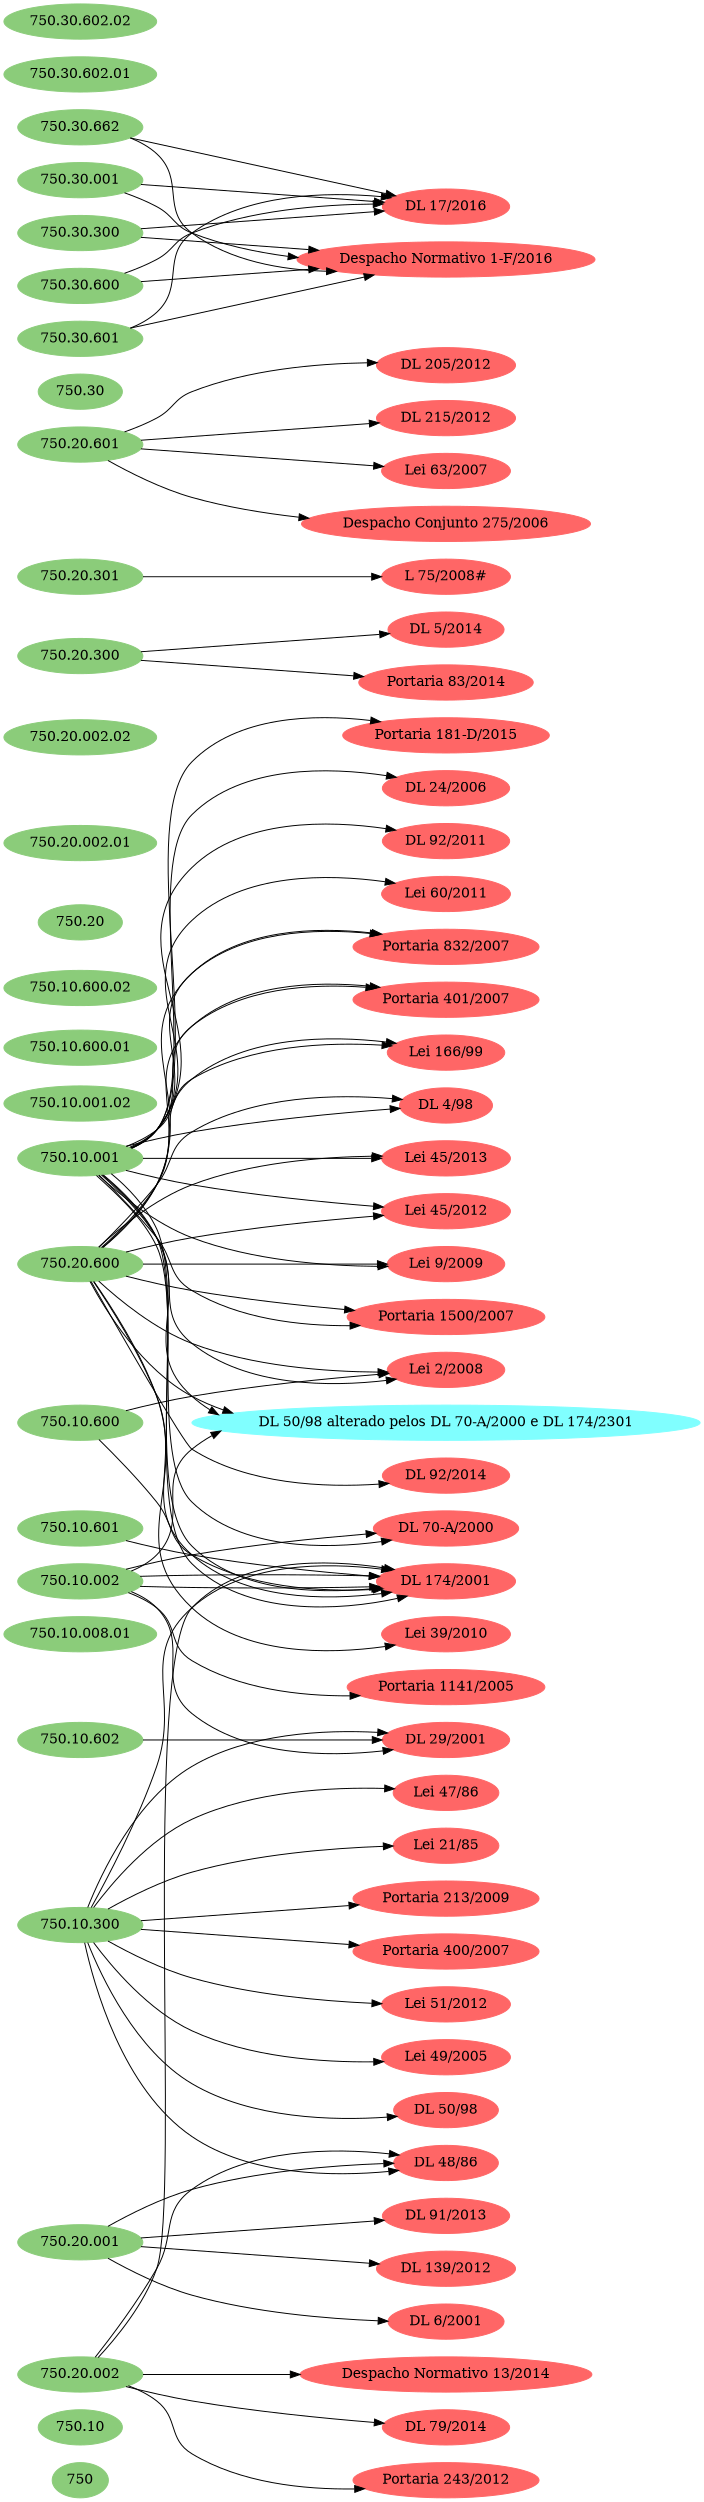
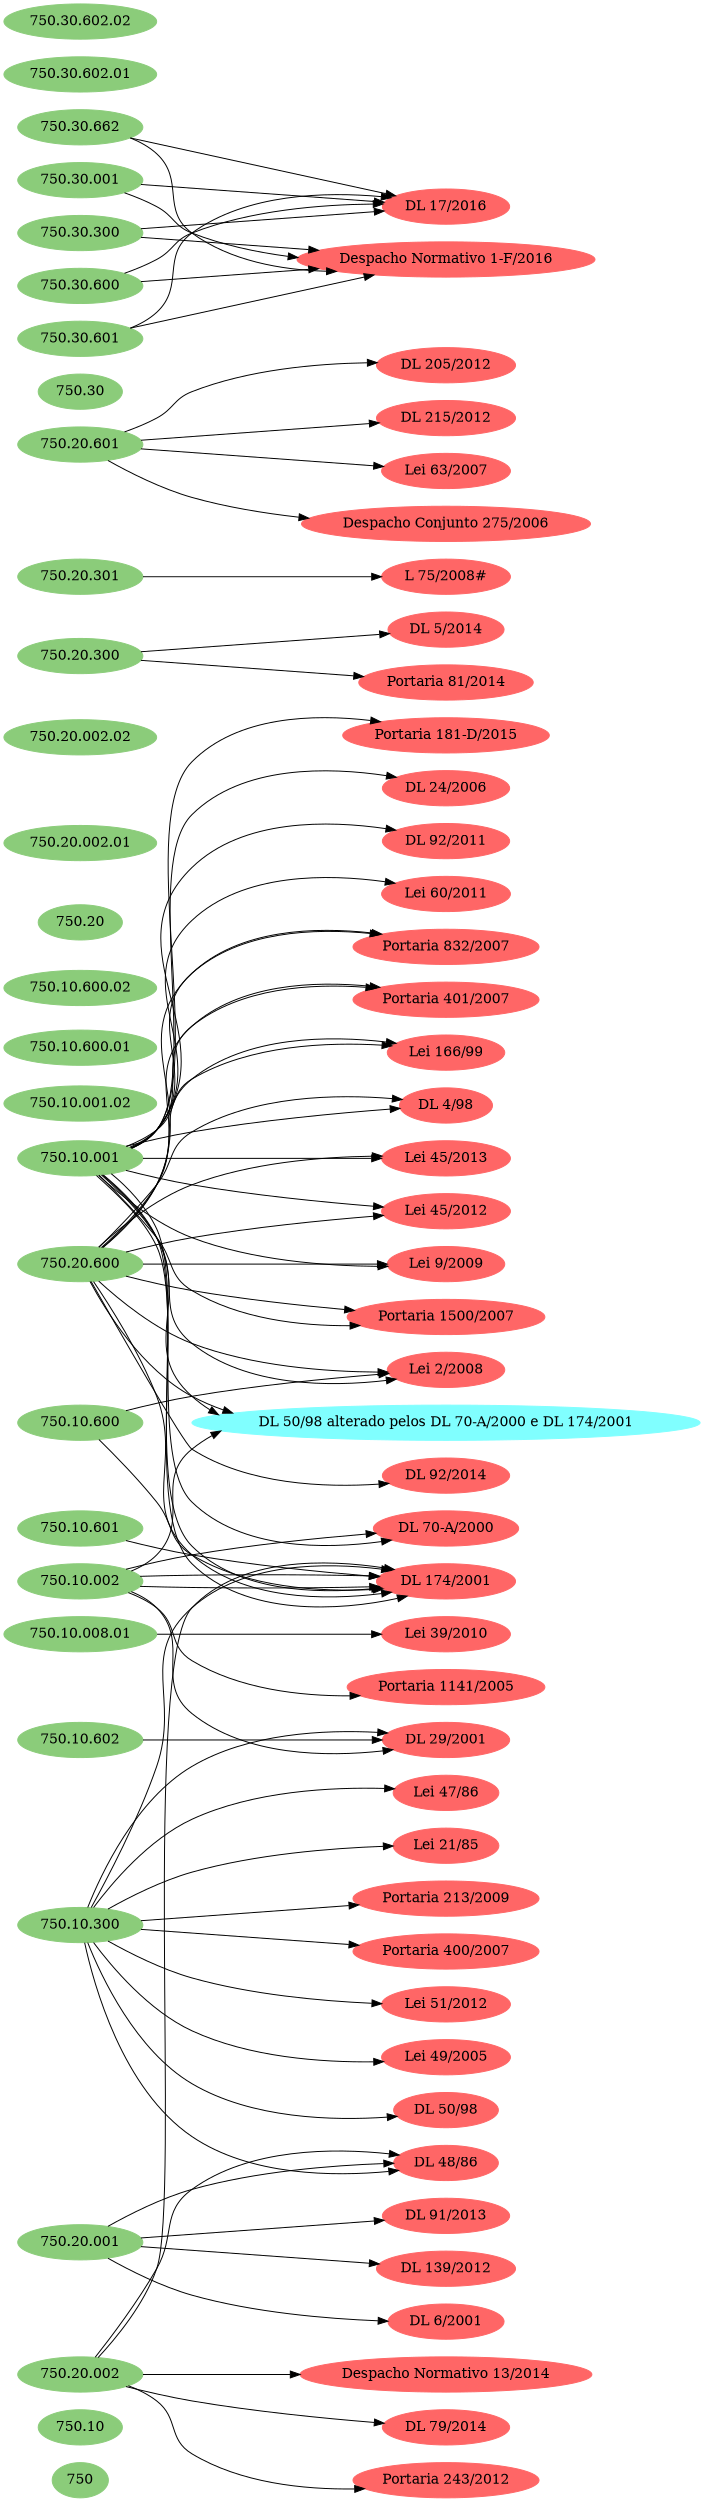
node "Portaria 83/2014": label "Portaria 83/2014" -> "Portaria 81/2014"
node "DL 50/98 alterado pelos DL 70-A/2000 e DL 174/2301": label "DL 50/98 alterado pelos DL 70-A/2000 e DL 174/2301" -> "DL 50/98 alterado pelos DL 70-A/2000 e DL 174/2001"
edge "750.20.600" -> "Lei 39/2010": now "750.10.008.01" -> "Lei 39/2010"
